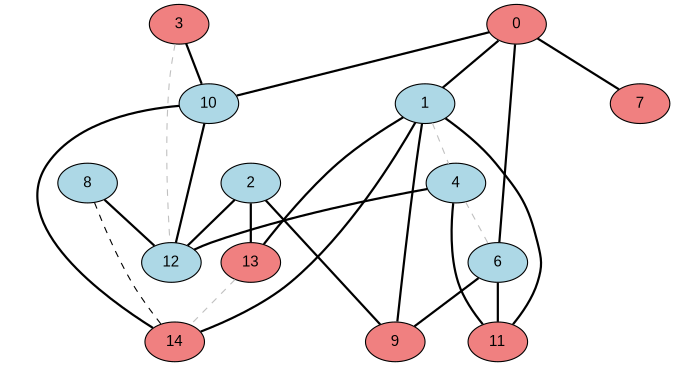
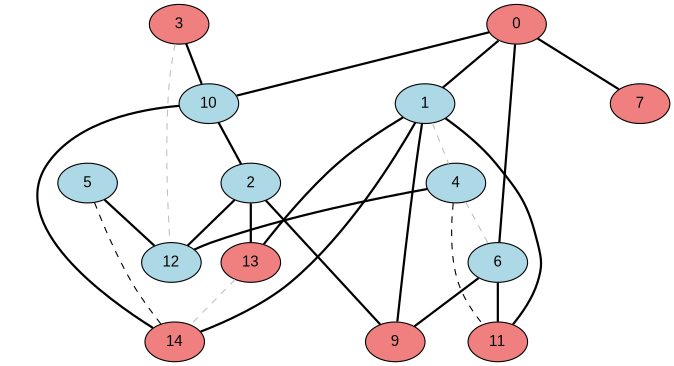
node "8": label "8" -> "5"
edge "10" -- "12": now "10" -- "2"
edge "4" -- "11": style bold -> dashed
